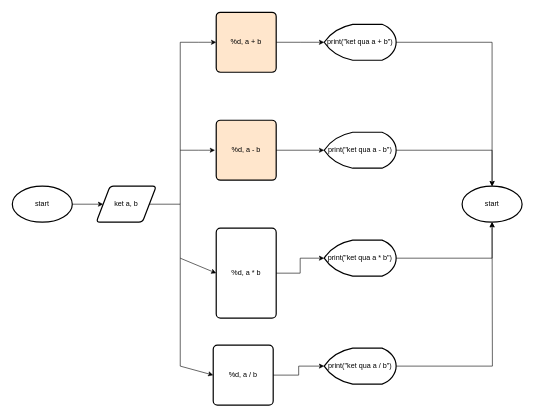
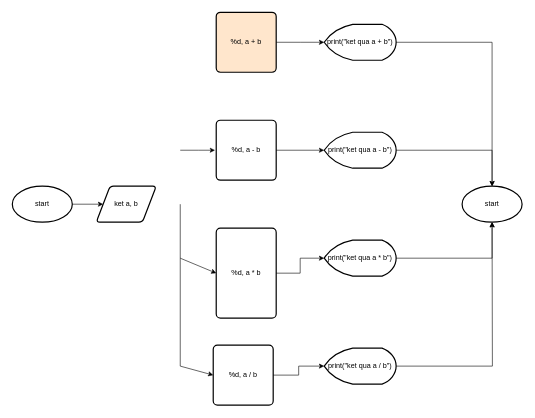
edge "ket a, b" -> "%d, a + b": removed
node "%d, a - b": fillcolor #ffe6cc -> #ffffff
